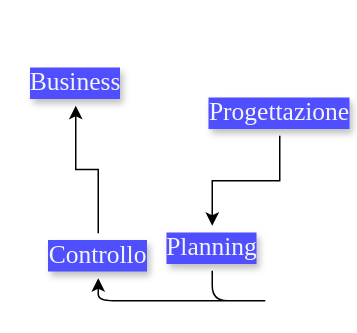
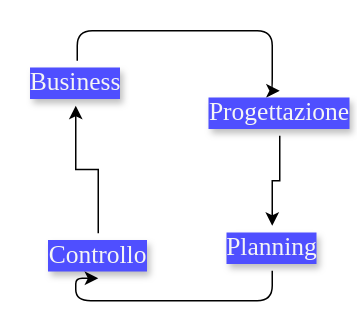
edge "Business" -> "Progettazione": added
node "Planning": moved (212, 248) -> (272, 248)
